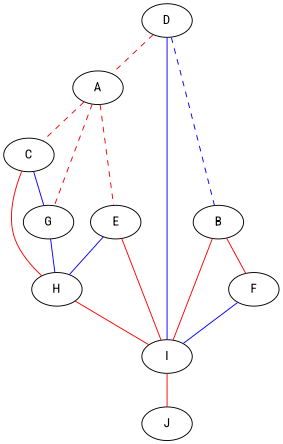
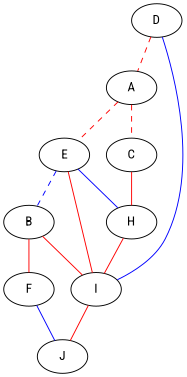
edge "D" -- "B": now "E" -- "B"
node "G": removed
edge "F" -- "I": now "F" -- "J"
